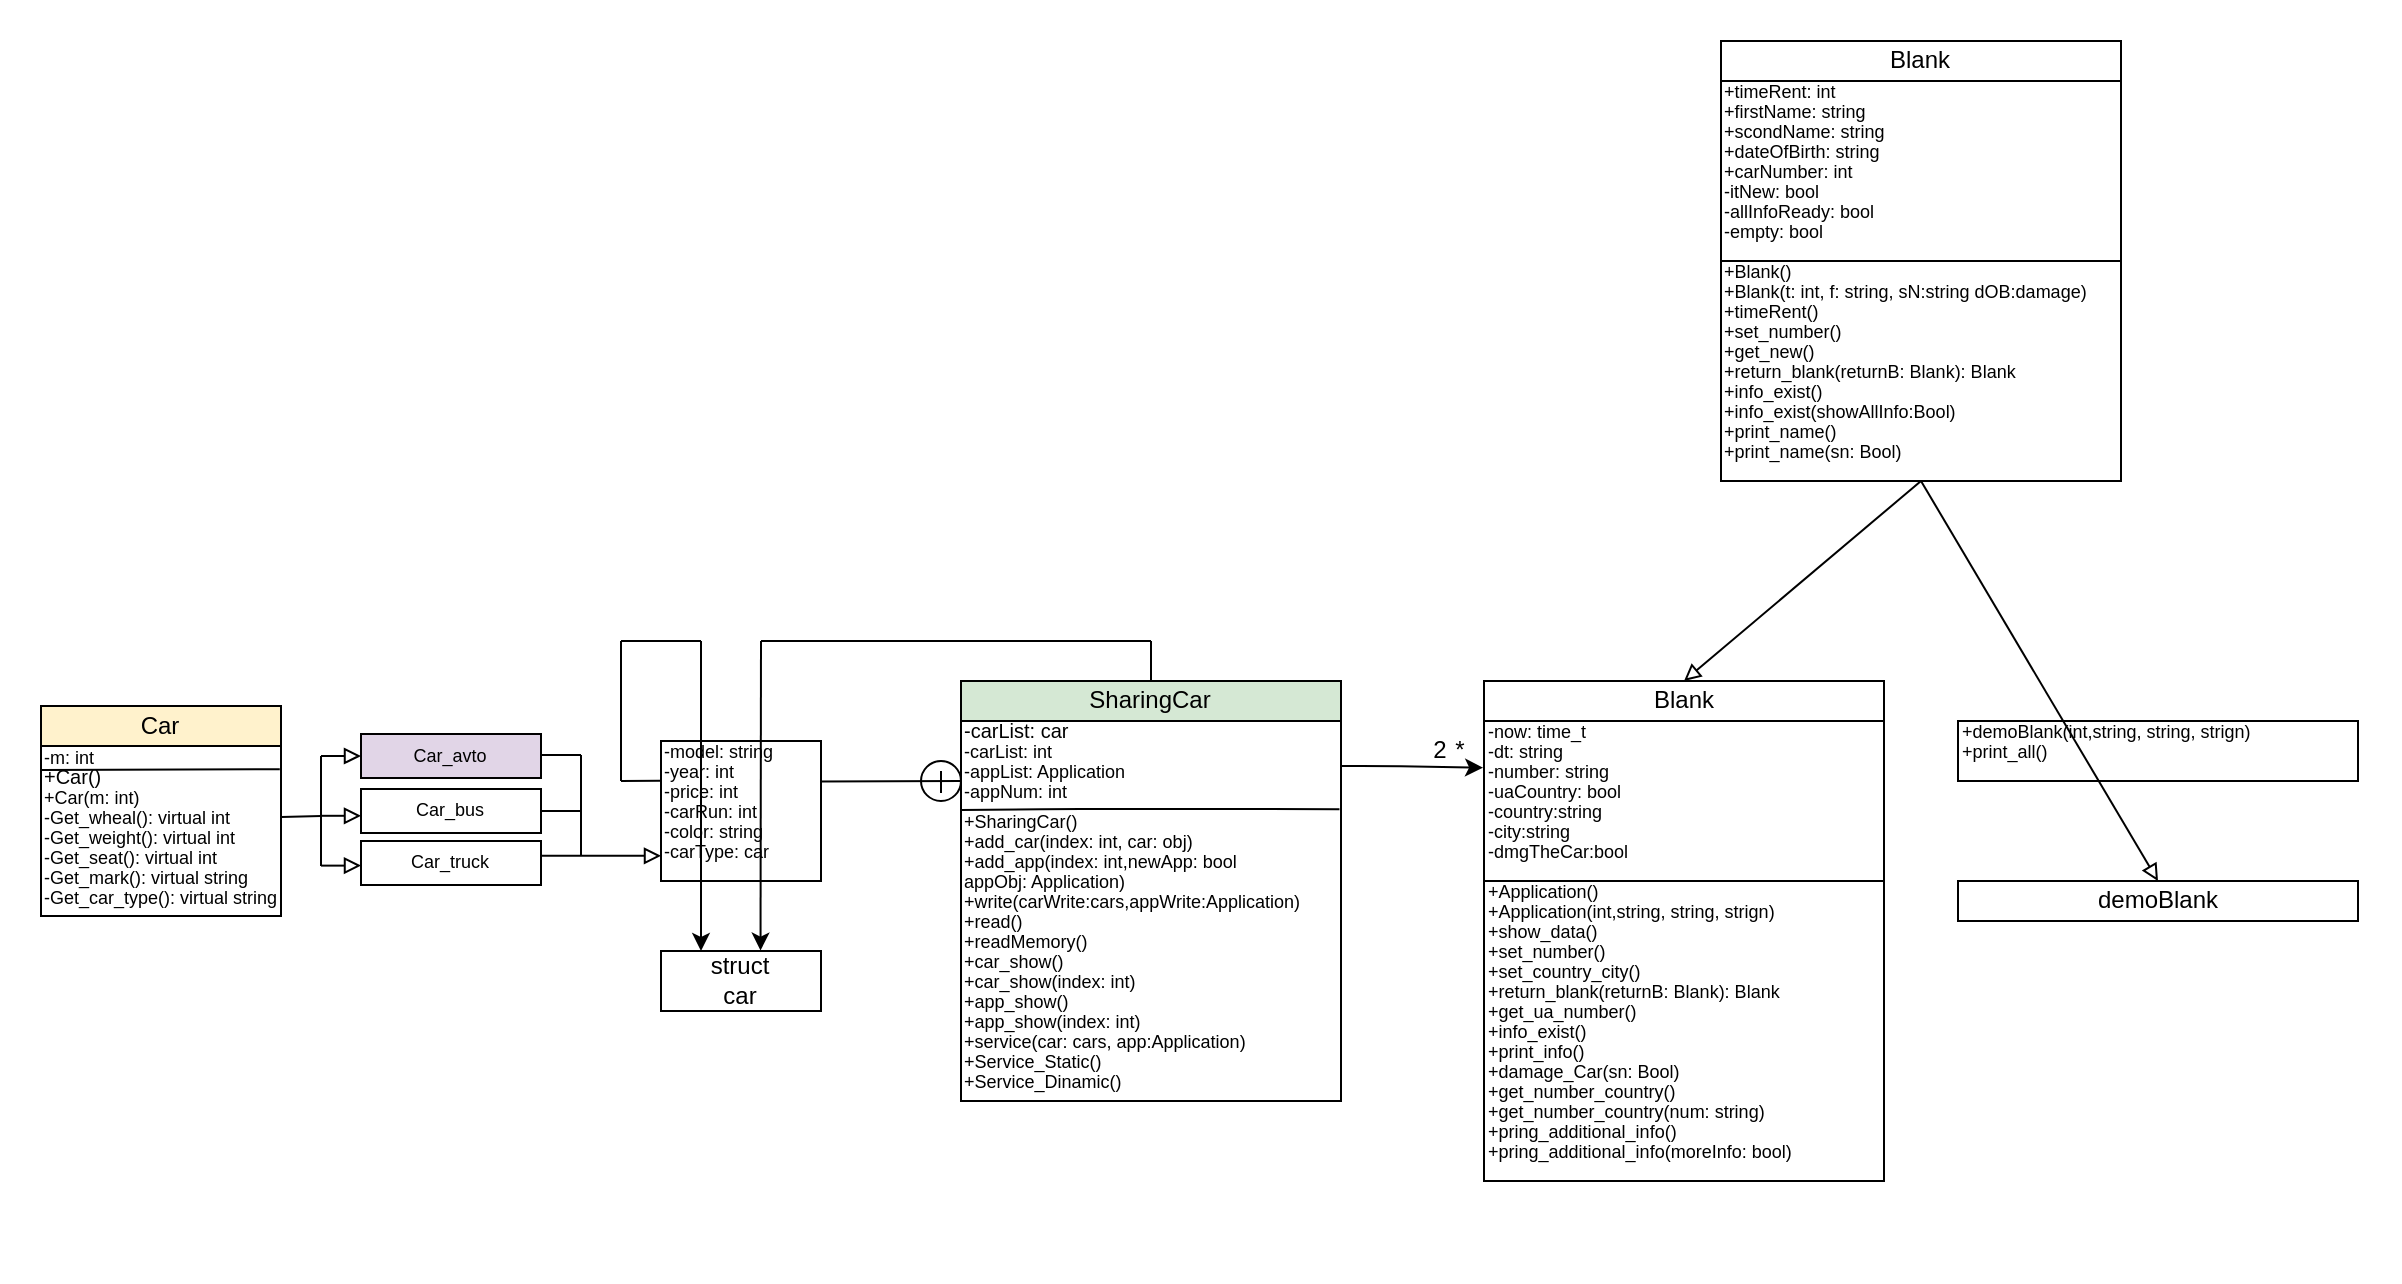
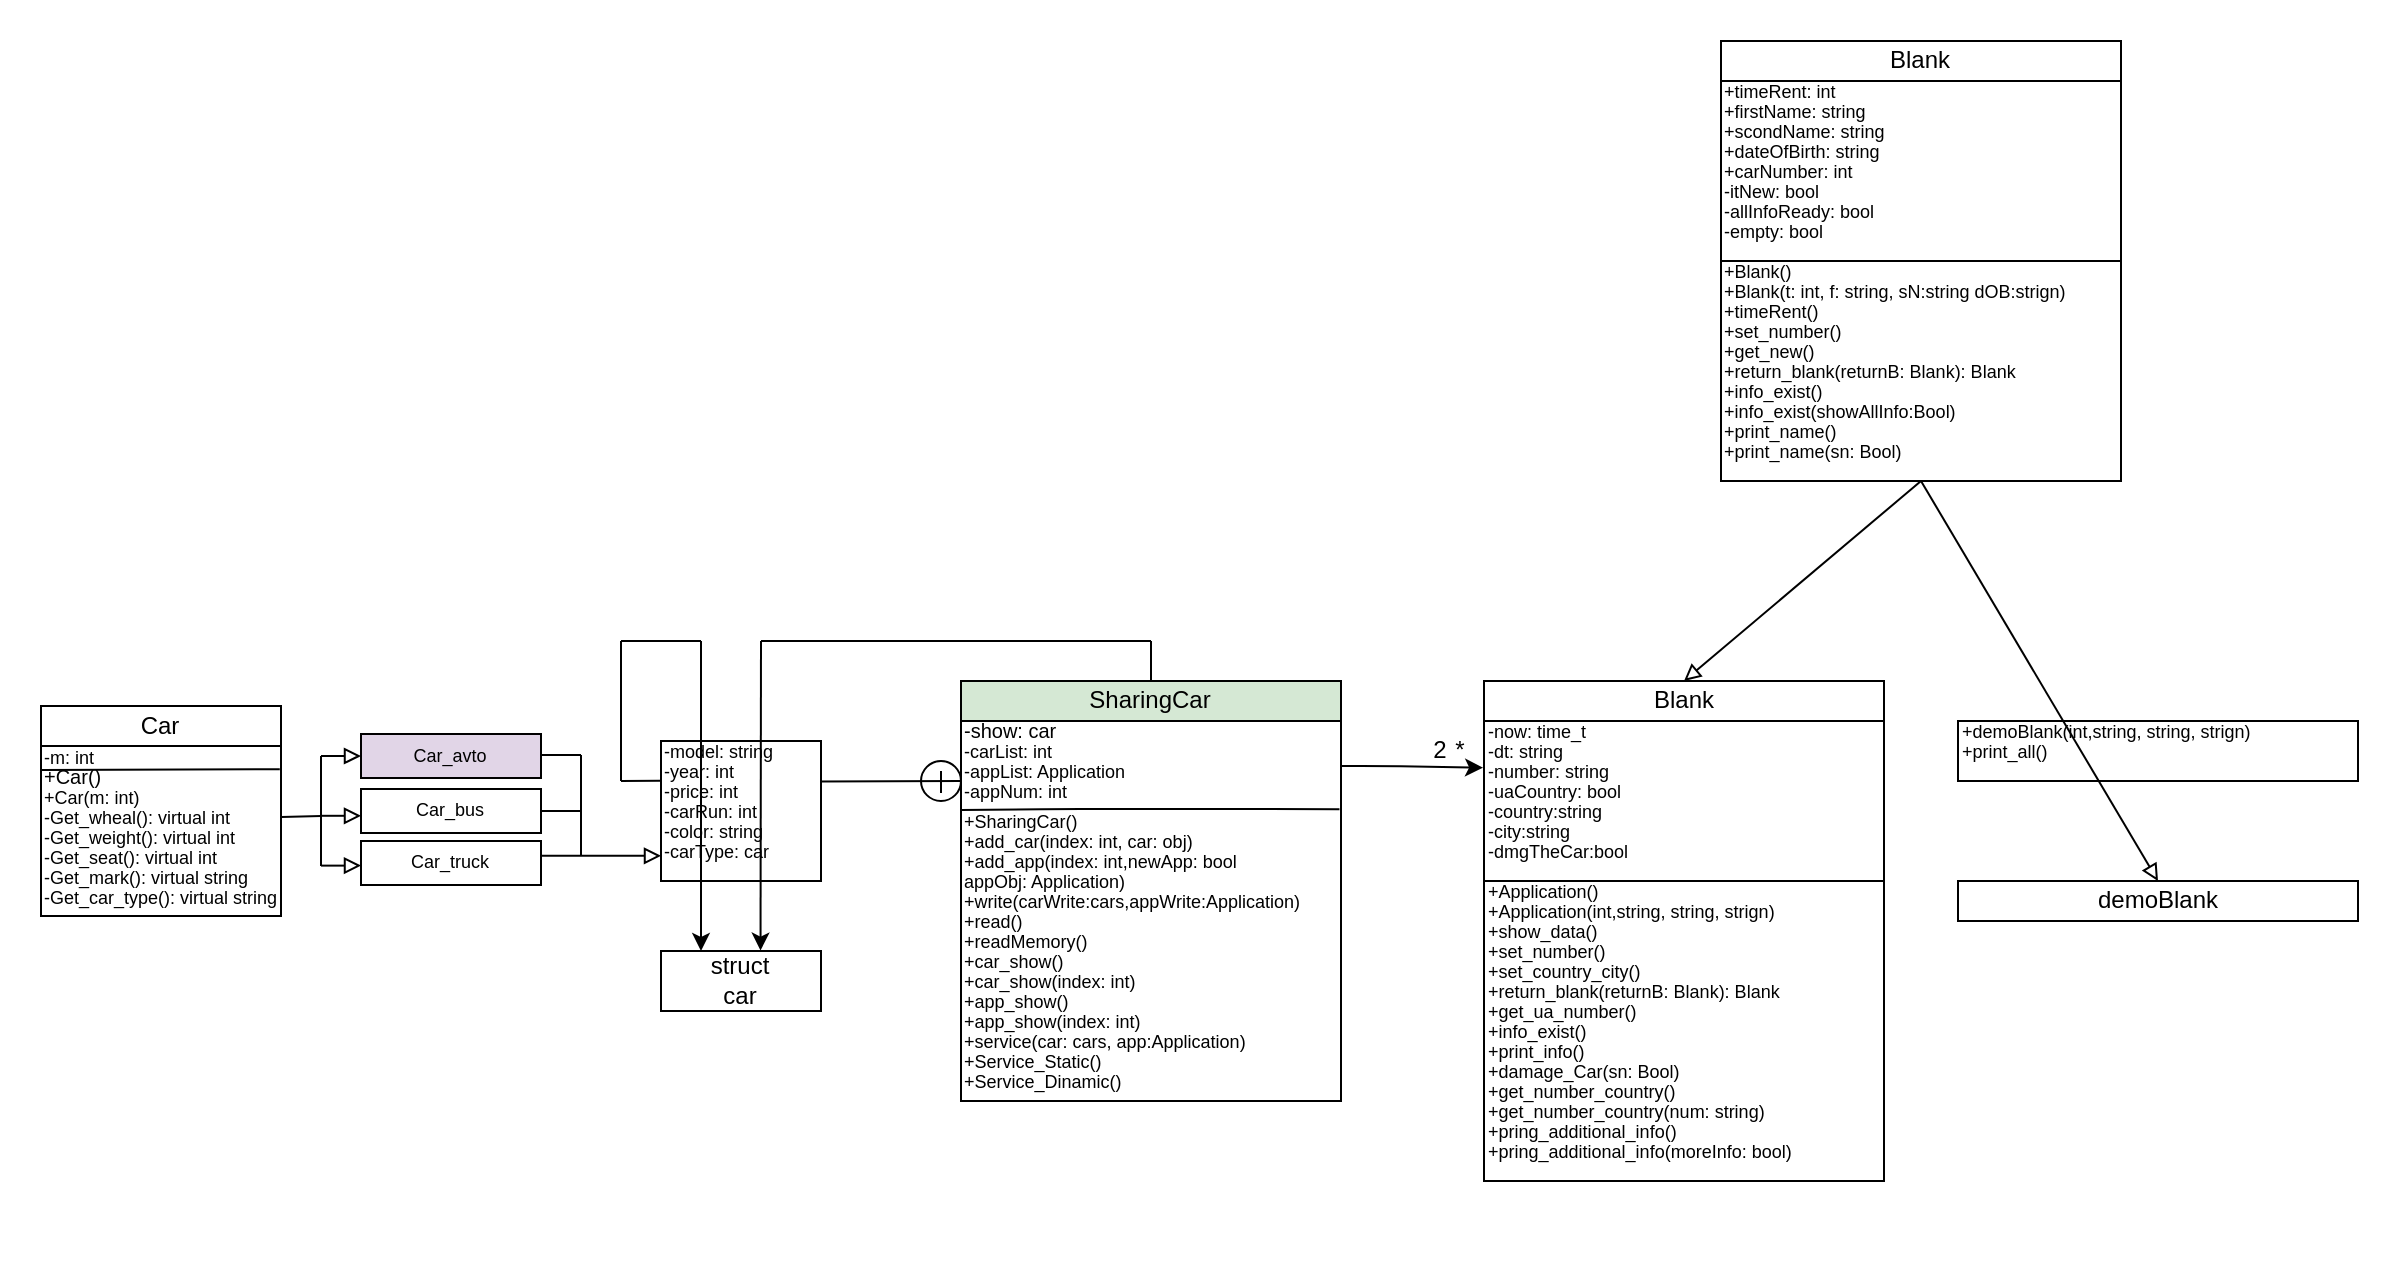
node "+Blank(t: int, f: string, sN:string dOB:damage)": label "+Blank(t: int, f: string, sN:string dOB:damage)" -> "+Blank(t: int, f: string, sN:string dOB:strign)"
node "Car": fillcolor #fff2cc -> #ffffff
node "-carList: car": label "-carList: car" -> "-show: car"
